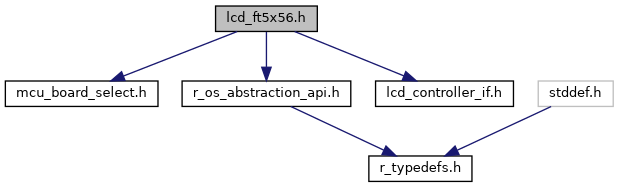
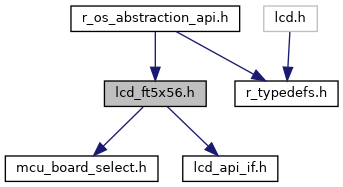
edge "lcd_ft5x56.h" -> "r_os_abstraction_api.h": reversed
node "lcd_controller_if.h": label "lcd_controller_if.h" -> "lcd_api_if.h"
node "stddef.h": label "stddef.h" -> "lcd.h"
